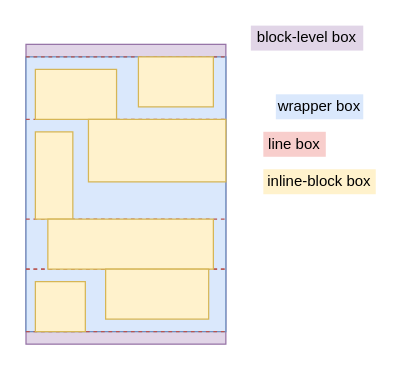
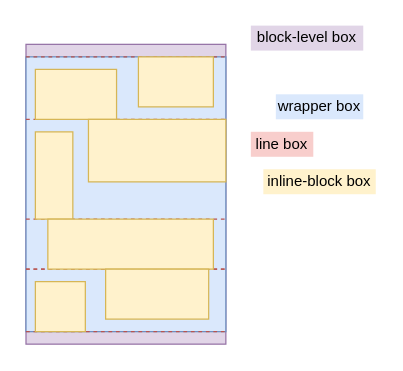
node "line box": moved (294, 144) -> (282, 144)
